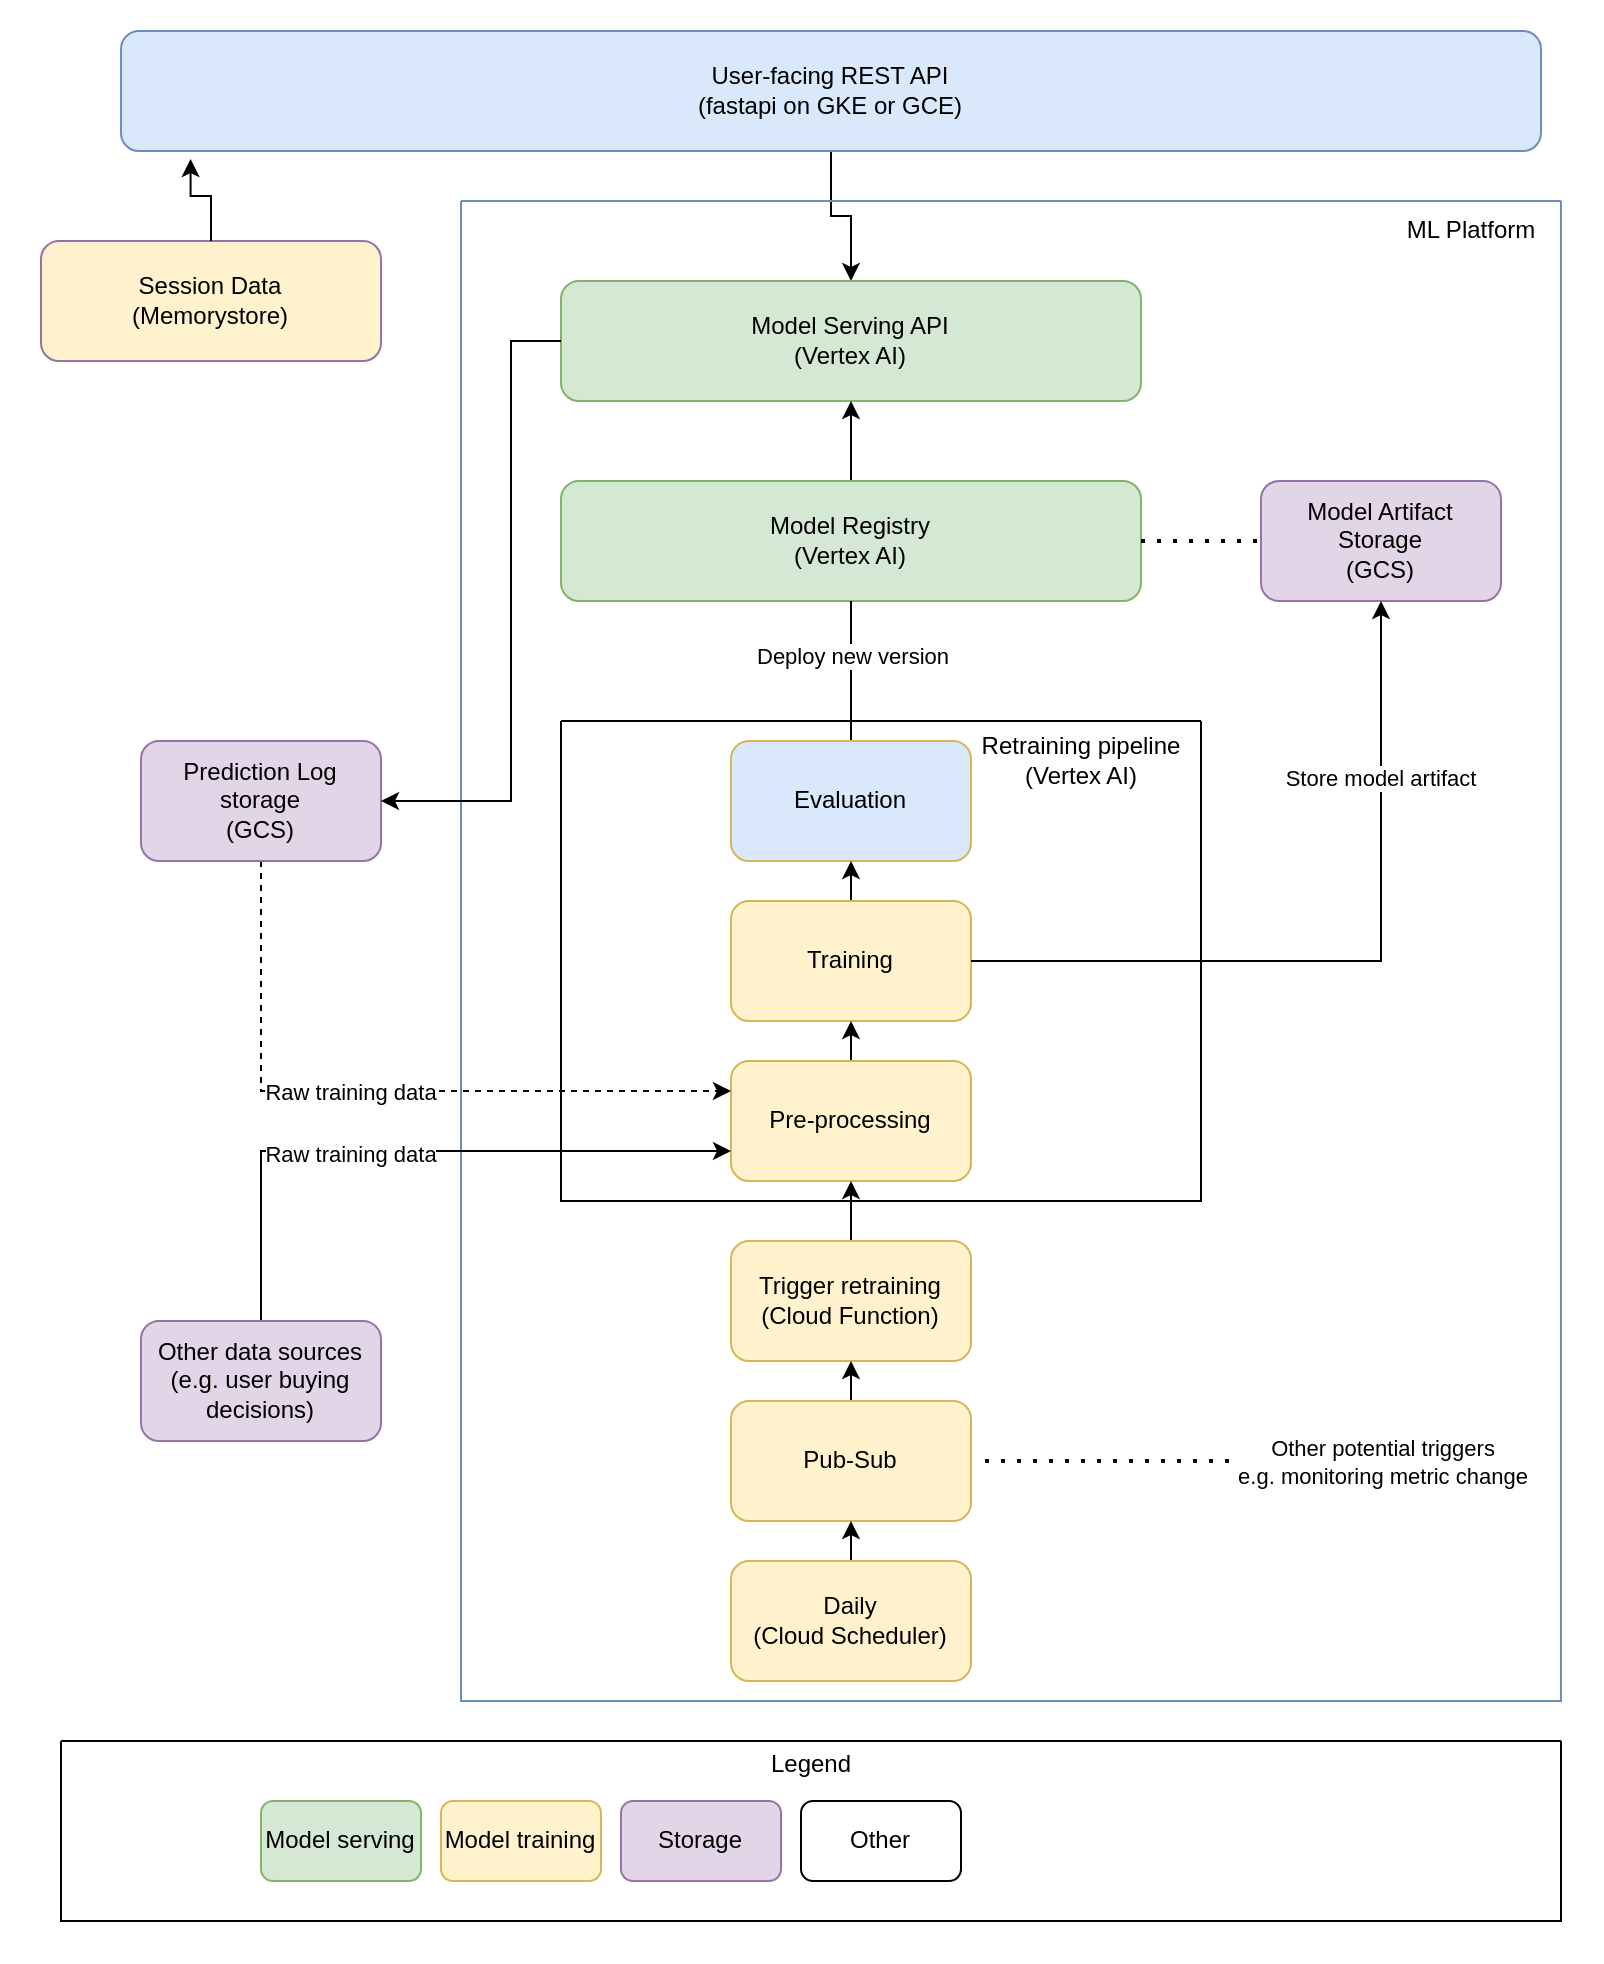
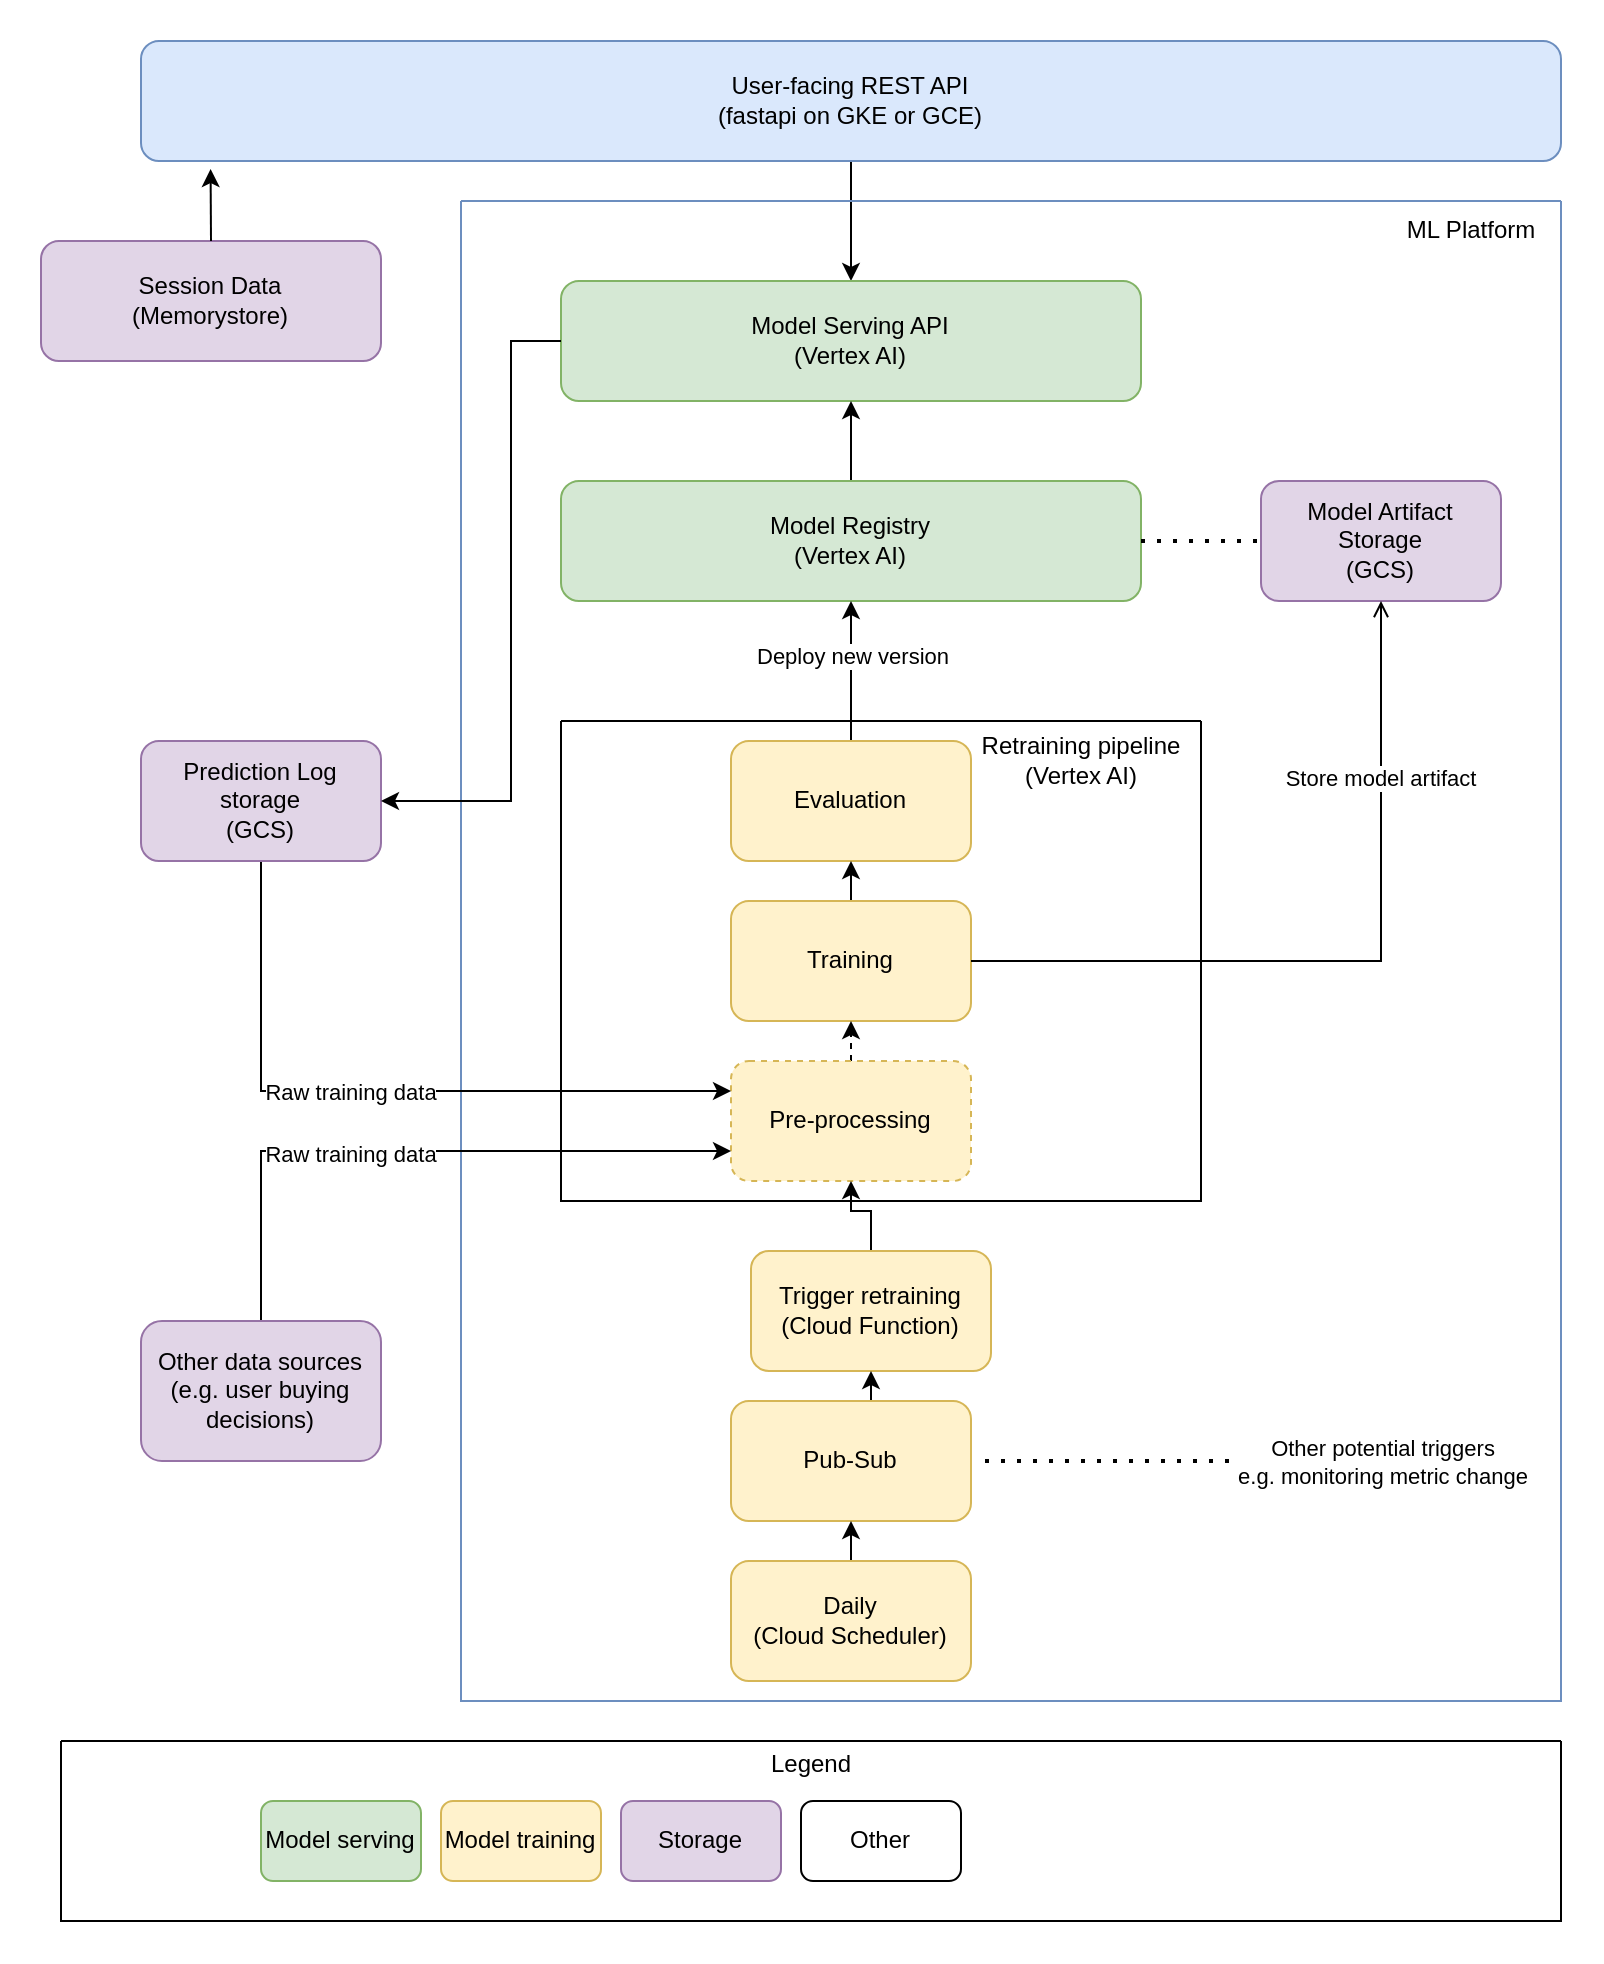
node "User-facing REST API (fastapi on GKE or GCE)": moved (831, 91) -> (851, 101)
node "Session Data (Memorystore)": fillcolor #fff2cc -> #e1d5e7
edge "Model Registry (Vertex AI)" -- "Evaluation": arrowhead none -> classic
edge "Training" -> "Model Artifact Storage (GCS)": arrowhead classic -> open
node "Evaluation": fillcolor #dae8fc -> #fff2cc
edge "Pre-processing" -> "Training": style solid -> dashed
edge "Prediction Log storage (GCS)" -> "Pre-processing": style dashed -> solid
node "Pre-processing": style solid -> dashed
node "Trigger retraining (Cloud Function)": moved (851, 1301) -> (871, 1311)
node "Other data sources (e.g. user buying decisions)": size 240x120 -> 240x140
